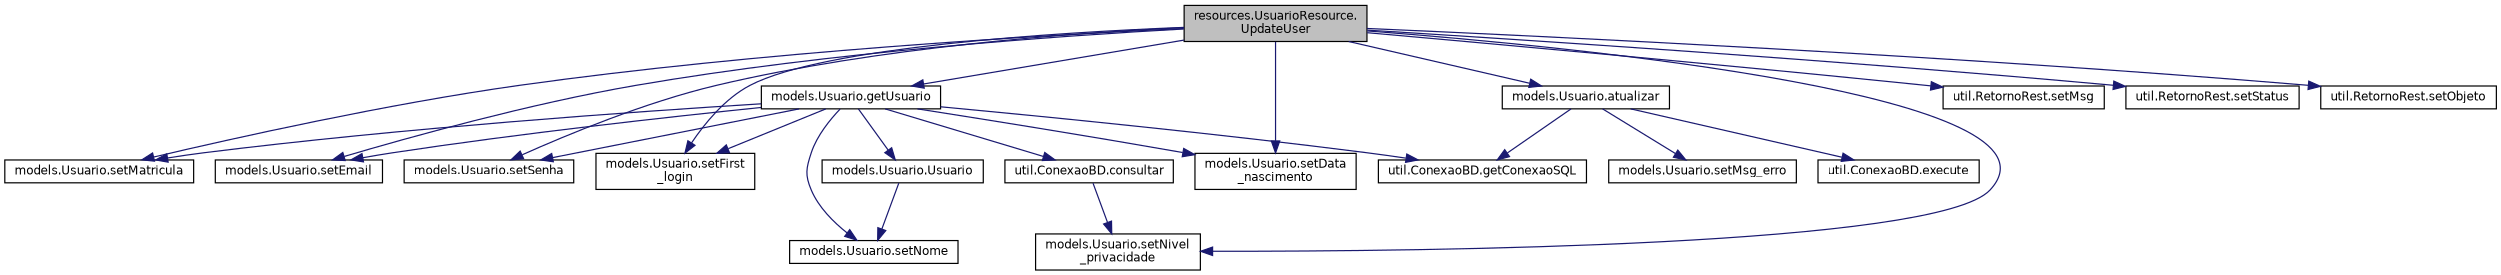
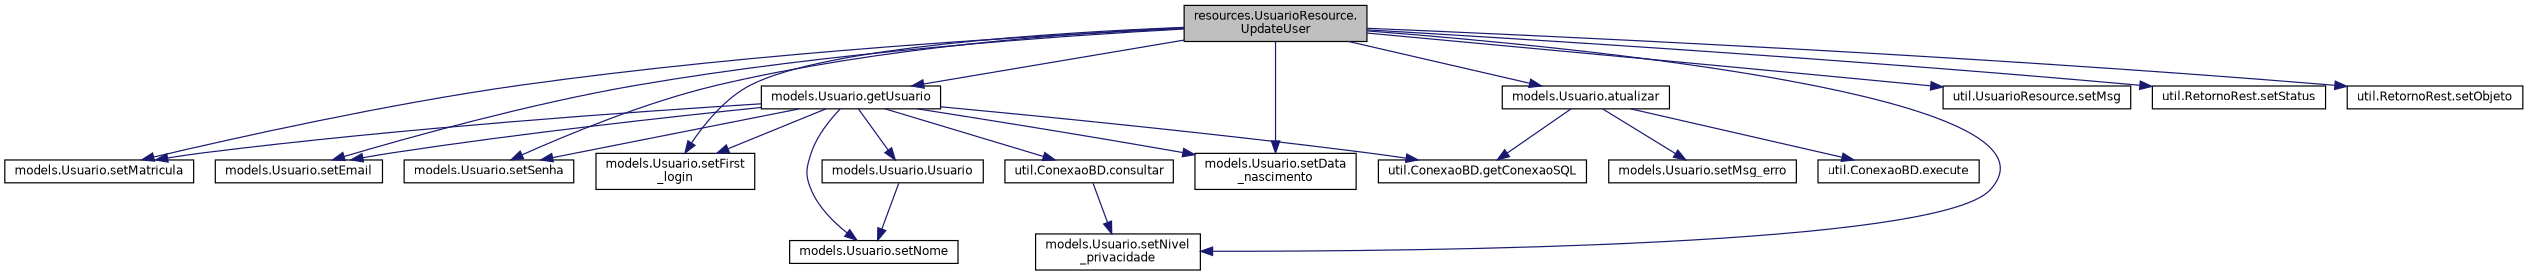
node "util.RetornoRest.setMsg": label "util.RetornoRest.setMsg" -> "util.UsuarioResource.setMsg"
